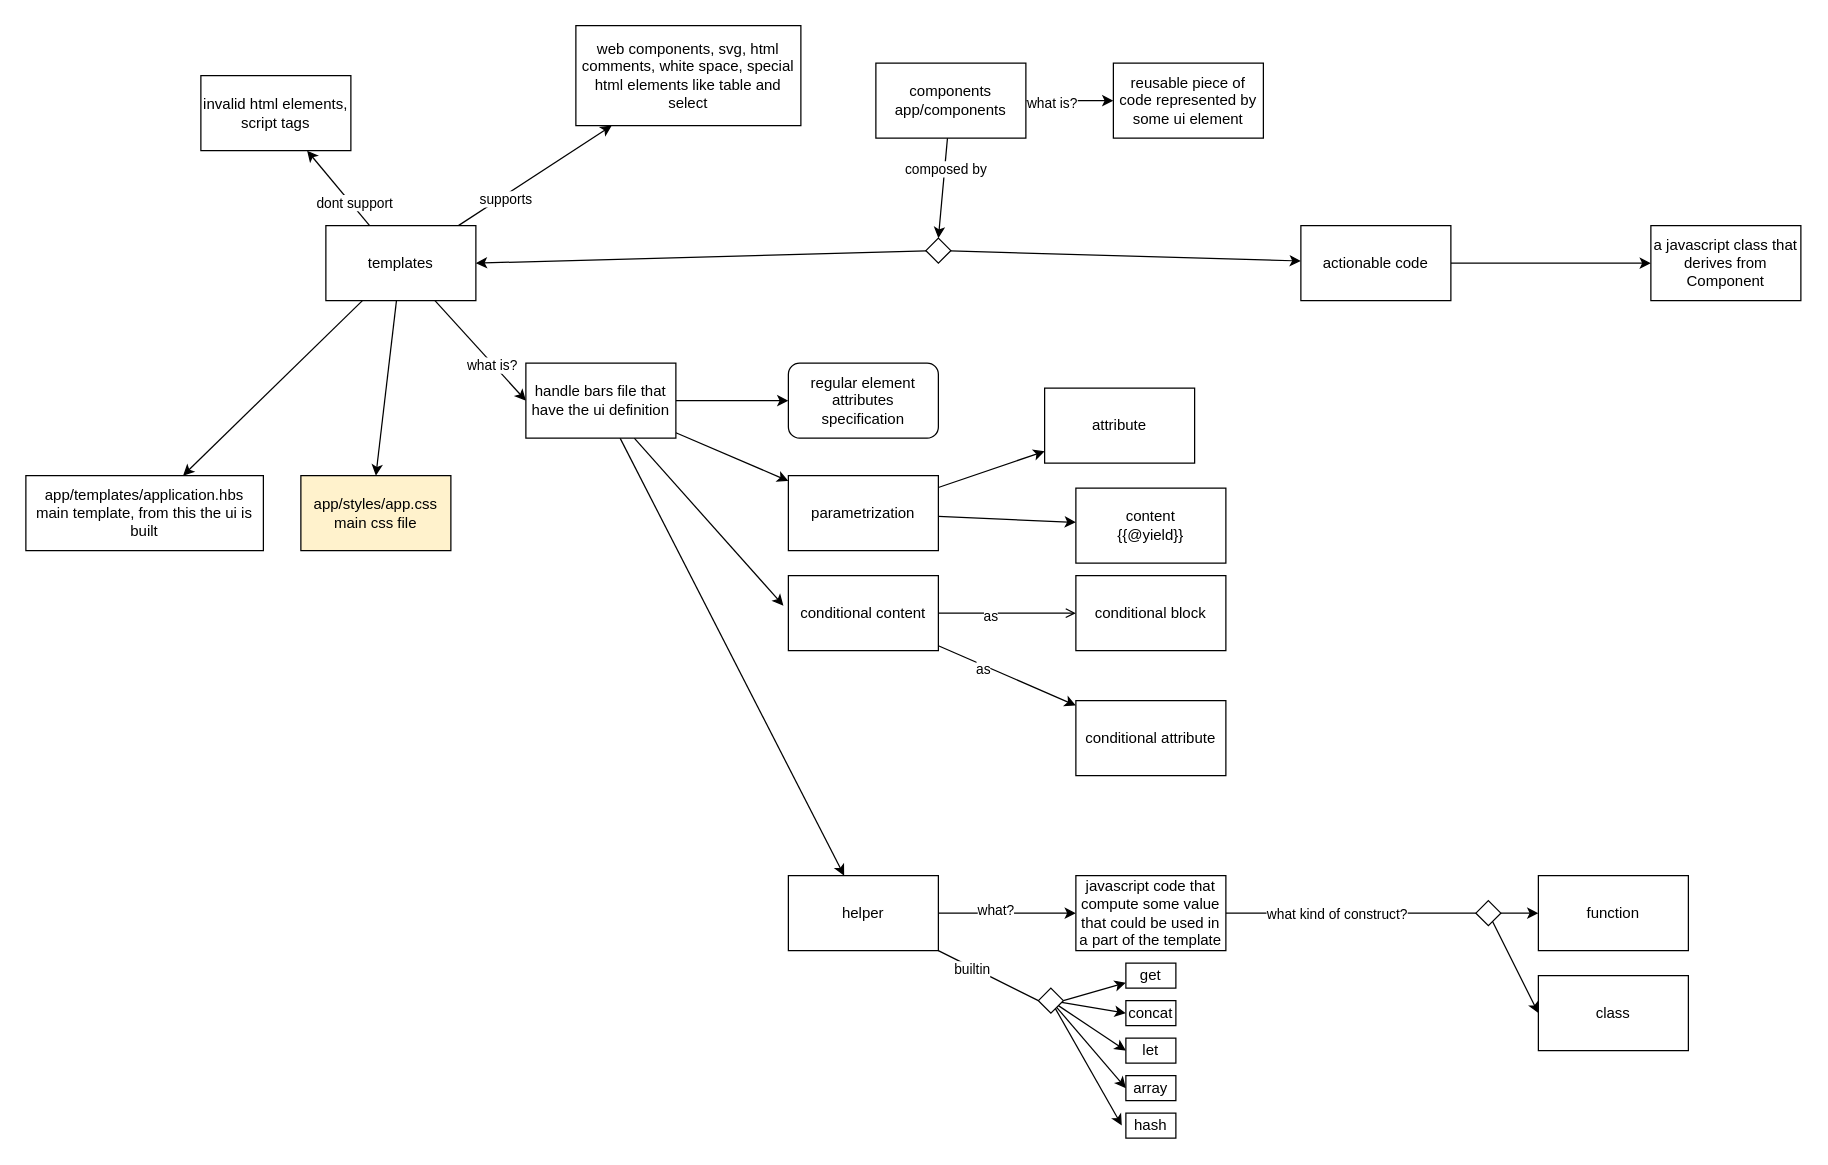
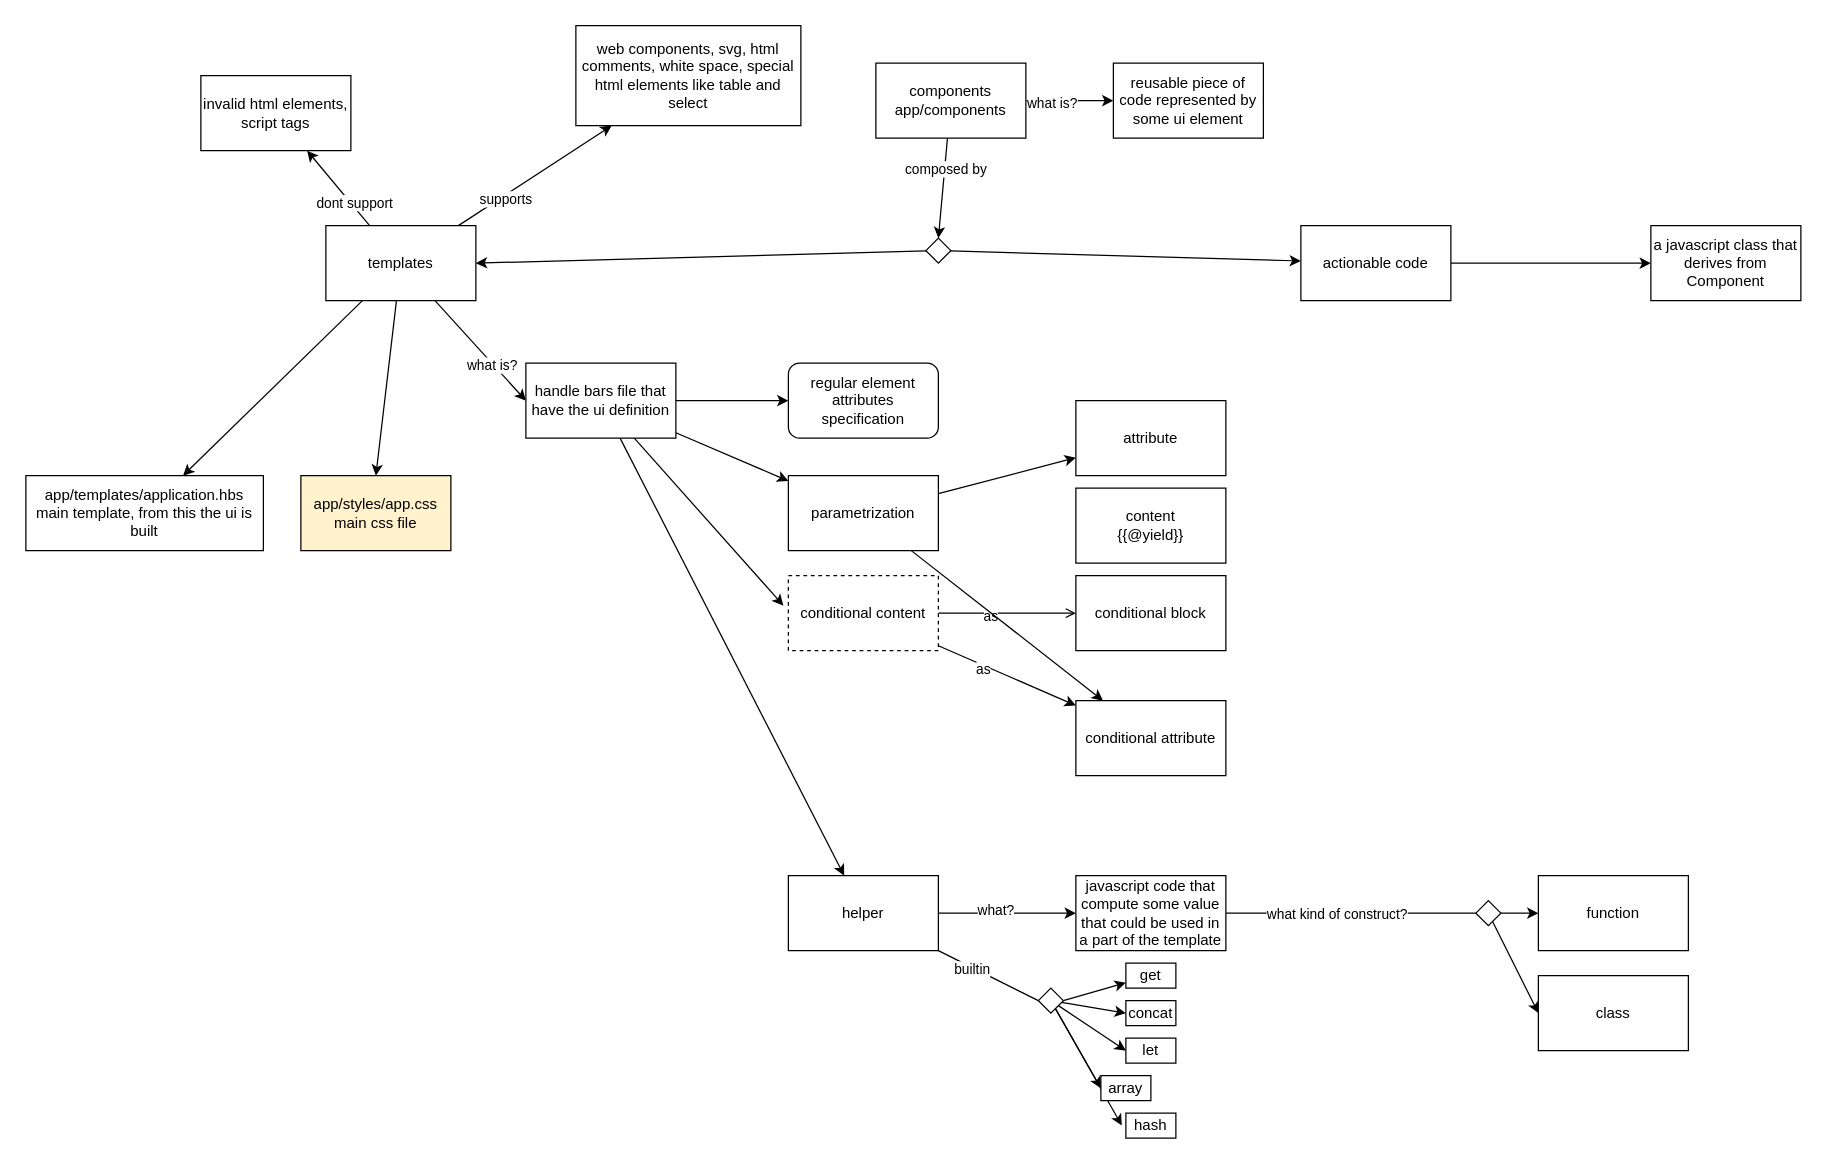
node "attribute": moved (1119, 426) -> (1151, 438)
edge "parametrization" -> "content {{@yield}}": now "parametrization" -> "conditional attribute"
node "conditional content": style solid -> dashed
node "array": moved (1151, 1088) -> (1126, 1088)
